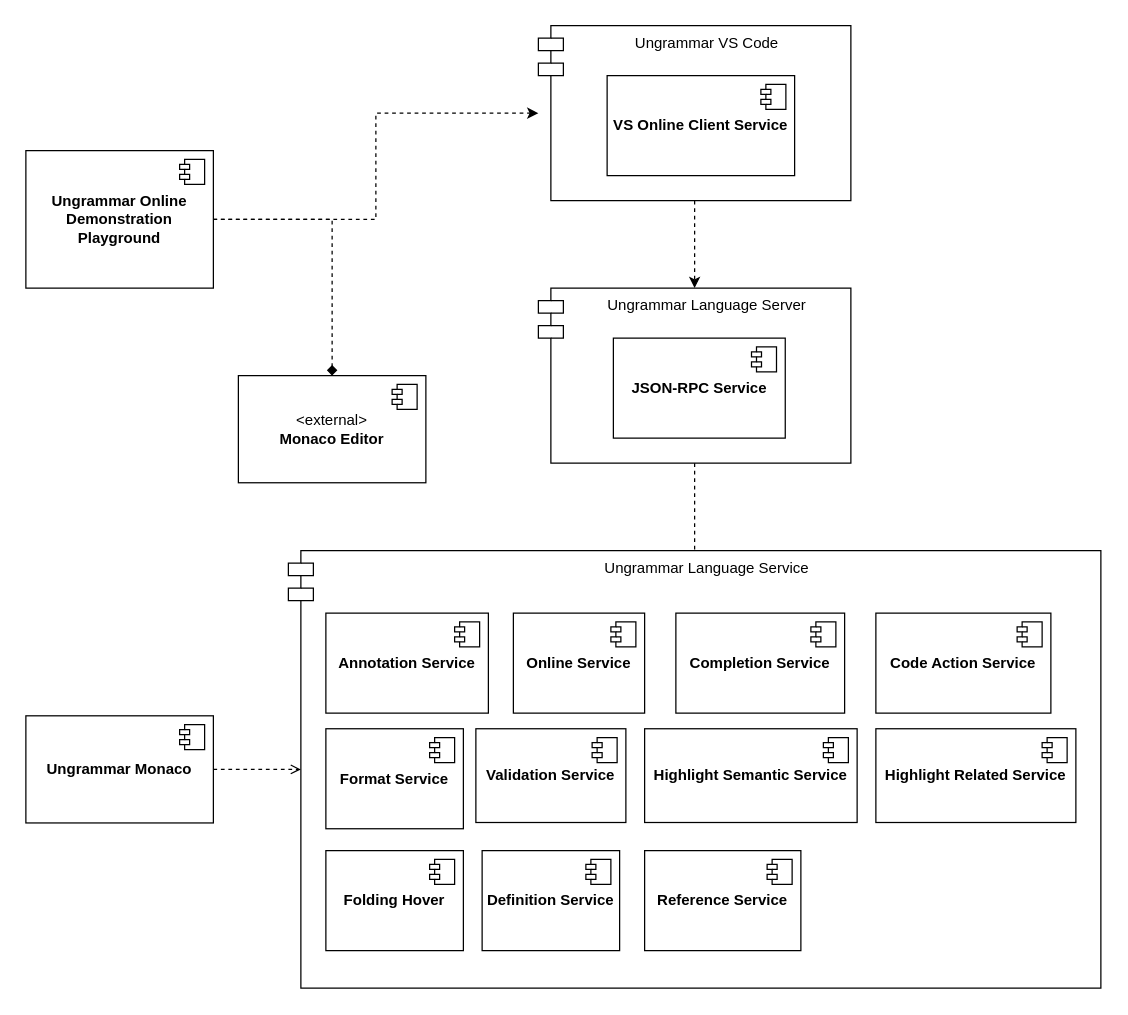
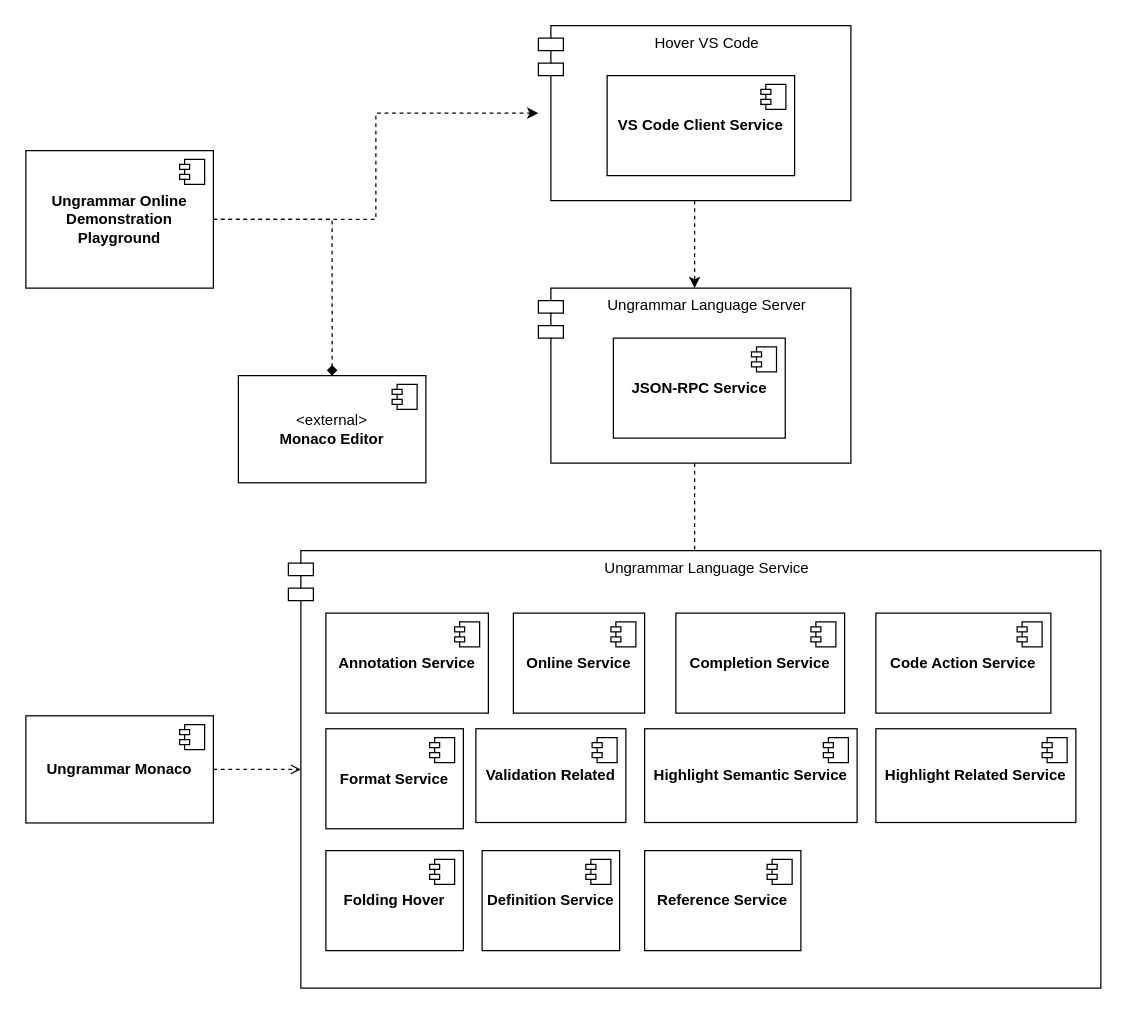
node "Ungrammar VS Code": label "Ungrammar VS Code" -> "Hover VS Code"
node "VS Online Client Service": label "VS Online Client Service" -> "VS Code Client Service"
node "Validation Service": label "Validation Service" -> "Validation Related"
